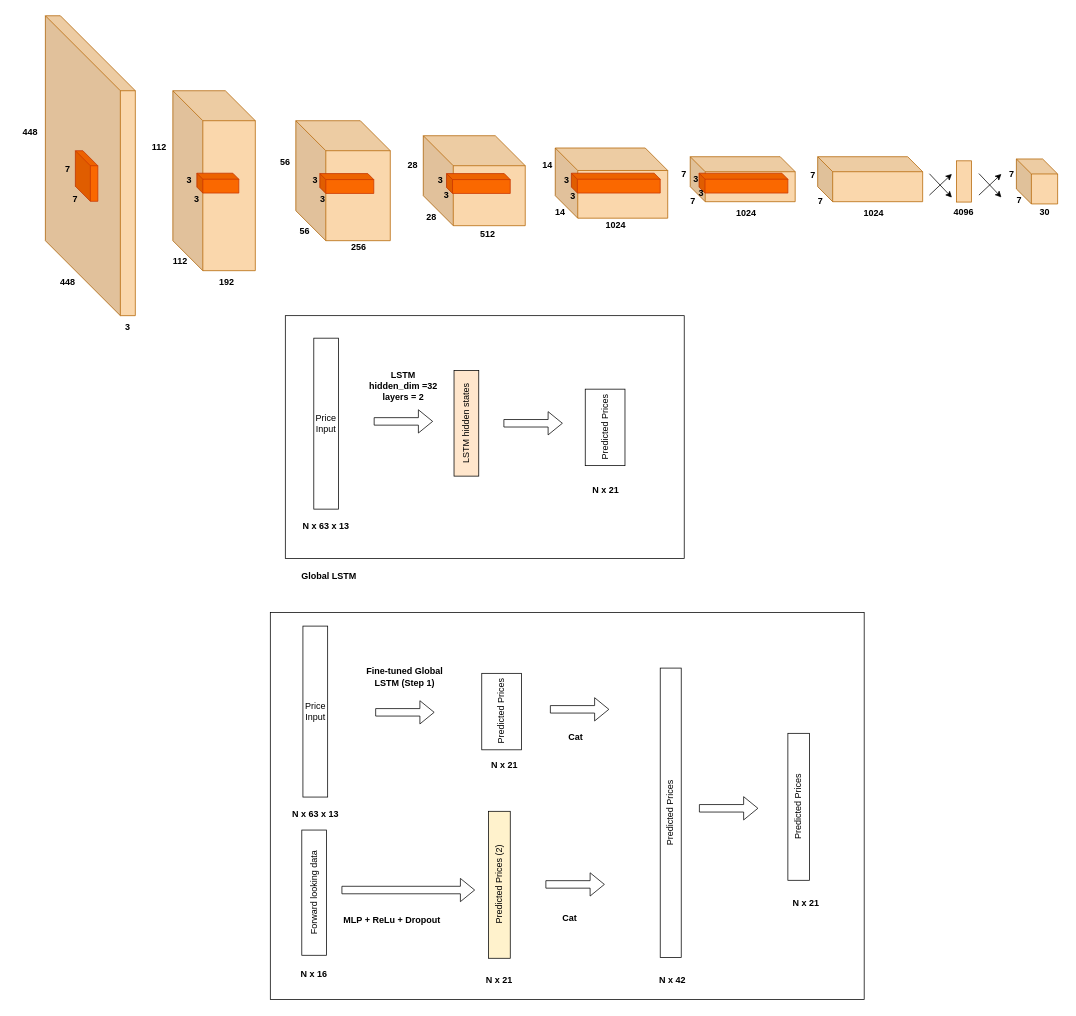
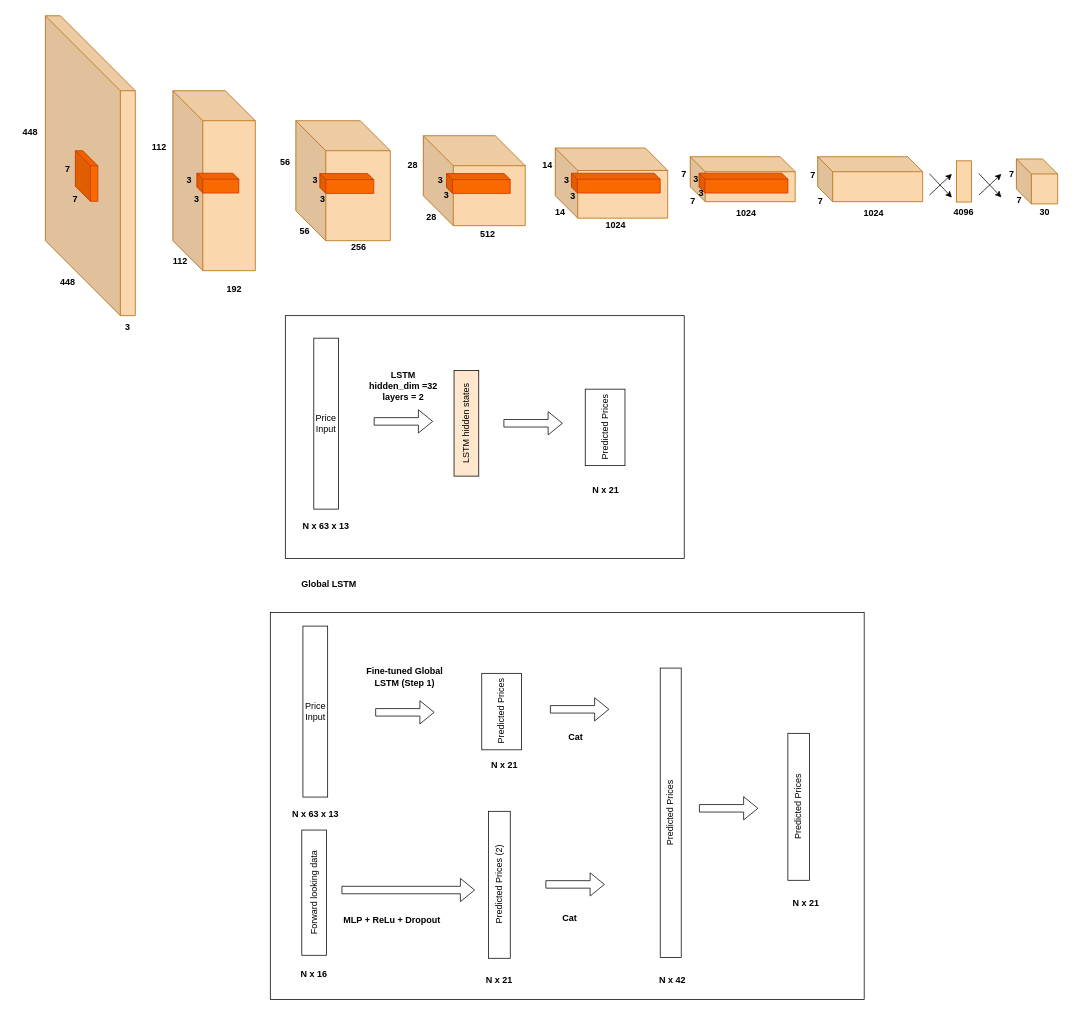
node "192": moved (227, 282) -> (234, 289)
node "Global LSTM": moved (329, 576) -> (329, 584)
node "Predicted Prices (2)": fillcolor #fff2cc -> #ffffff
